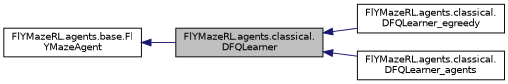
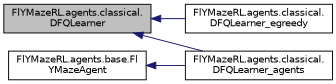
edge "FlYMazeRL.agents.classical. DFQLearner" -> "FlYMazeRL.agents.base.Fl YMazeAgent": now "FlYMazeRL.agents.classical. DFQLearner_agents" -> "FlYMazeRL.agents.base.Fl YMazeAgent"
